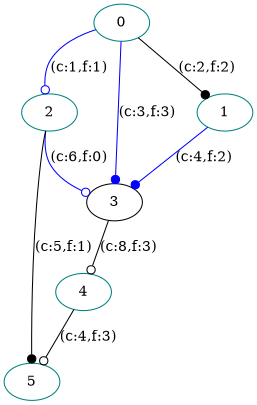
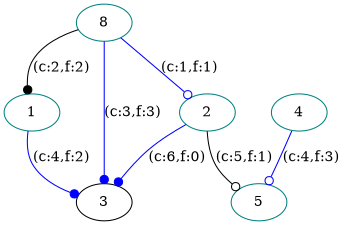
node "0": label "0" -> "8"
edge "2" -> "3": arrowhead odot -> dot
edge "2" -> "5": arrowhead dot -> odot
edge "3" -> "4": removed, label "(c:8,f:3)"
edge "4" -> "5": color black -> blue
